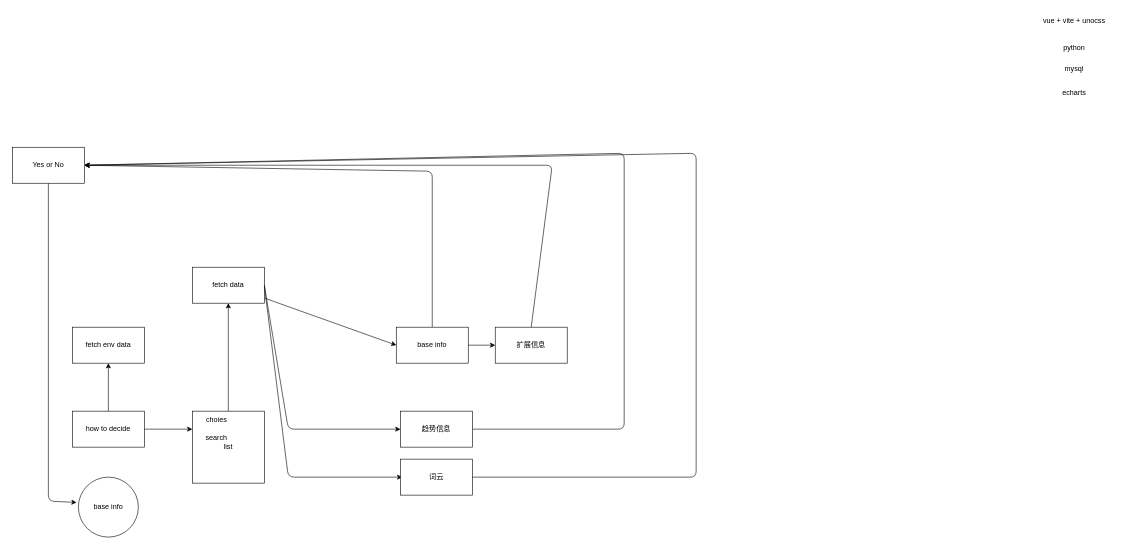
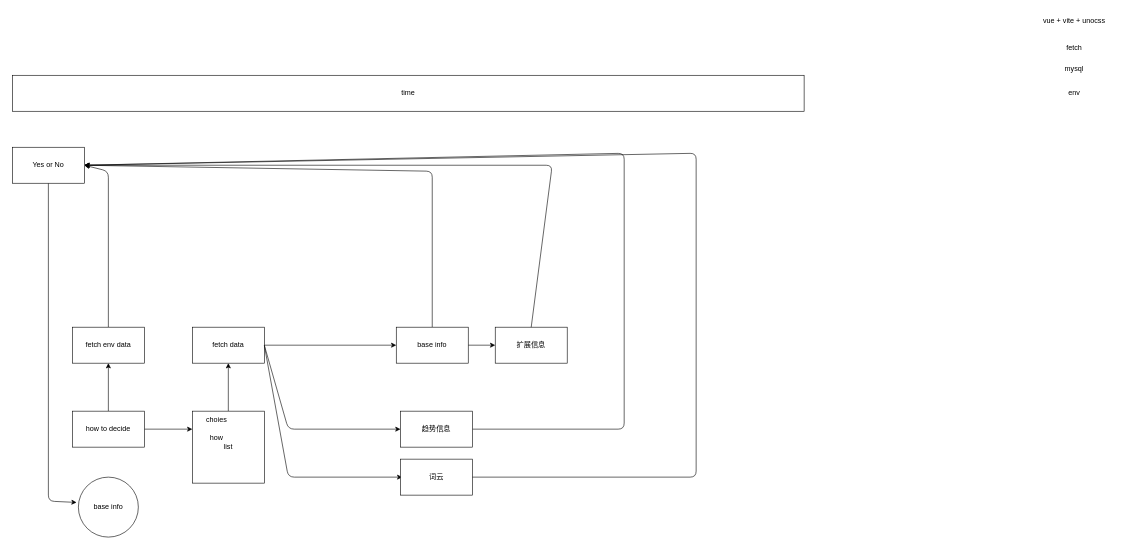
node "python": label "python" -> "fetch"
node "time": added
node "echarts": label "echarts" -> "env"
edge "fetch env data" -> "Yes or No": added
node "fetch data": moved (228, 285) -> (228, 345)
node "search": label "search" -> "how"
